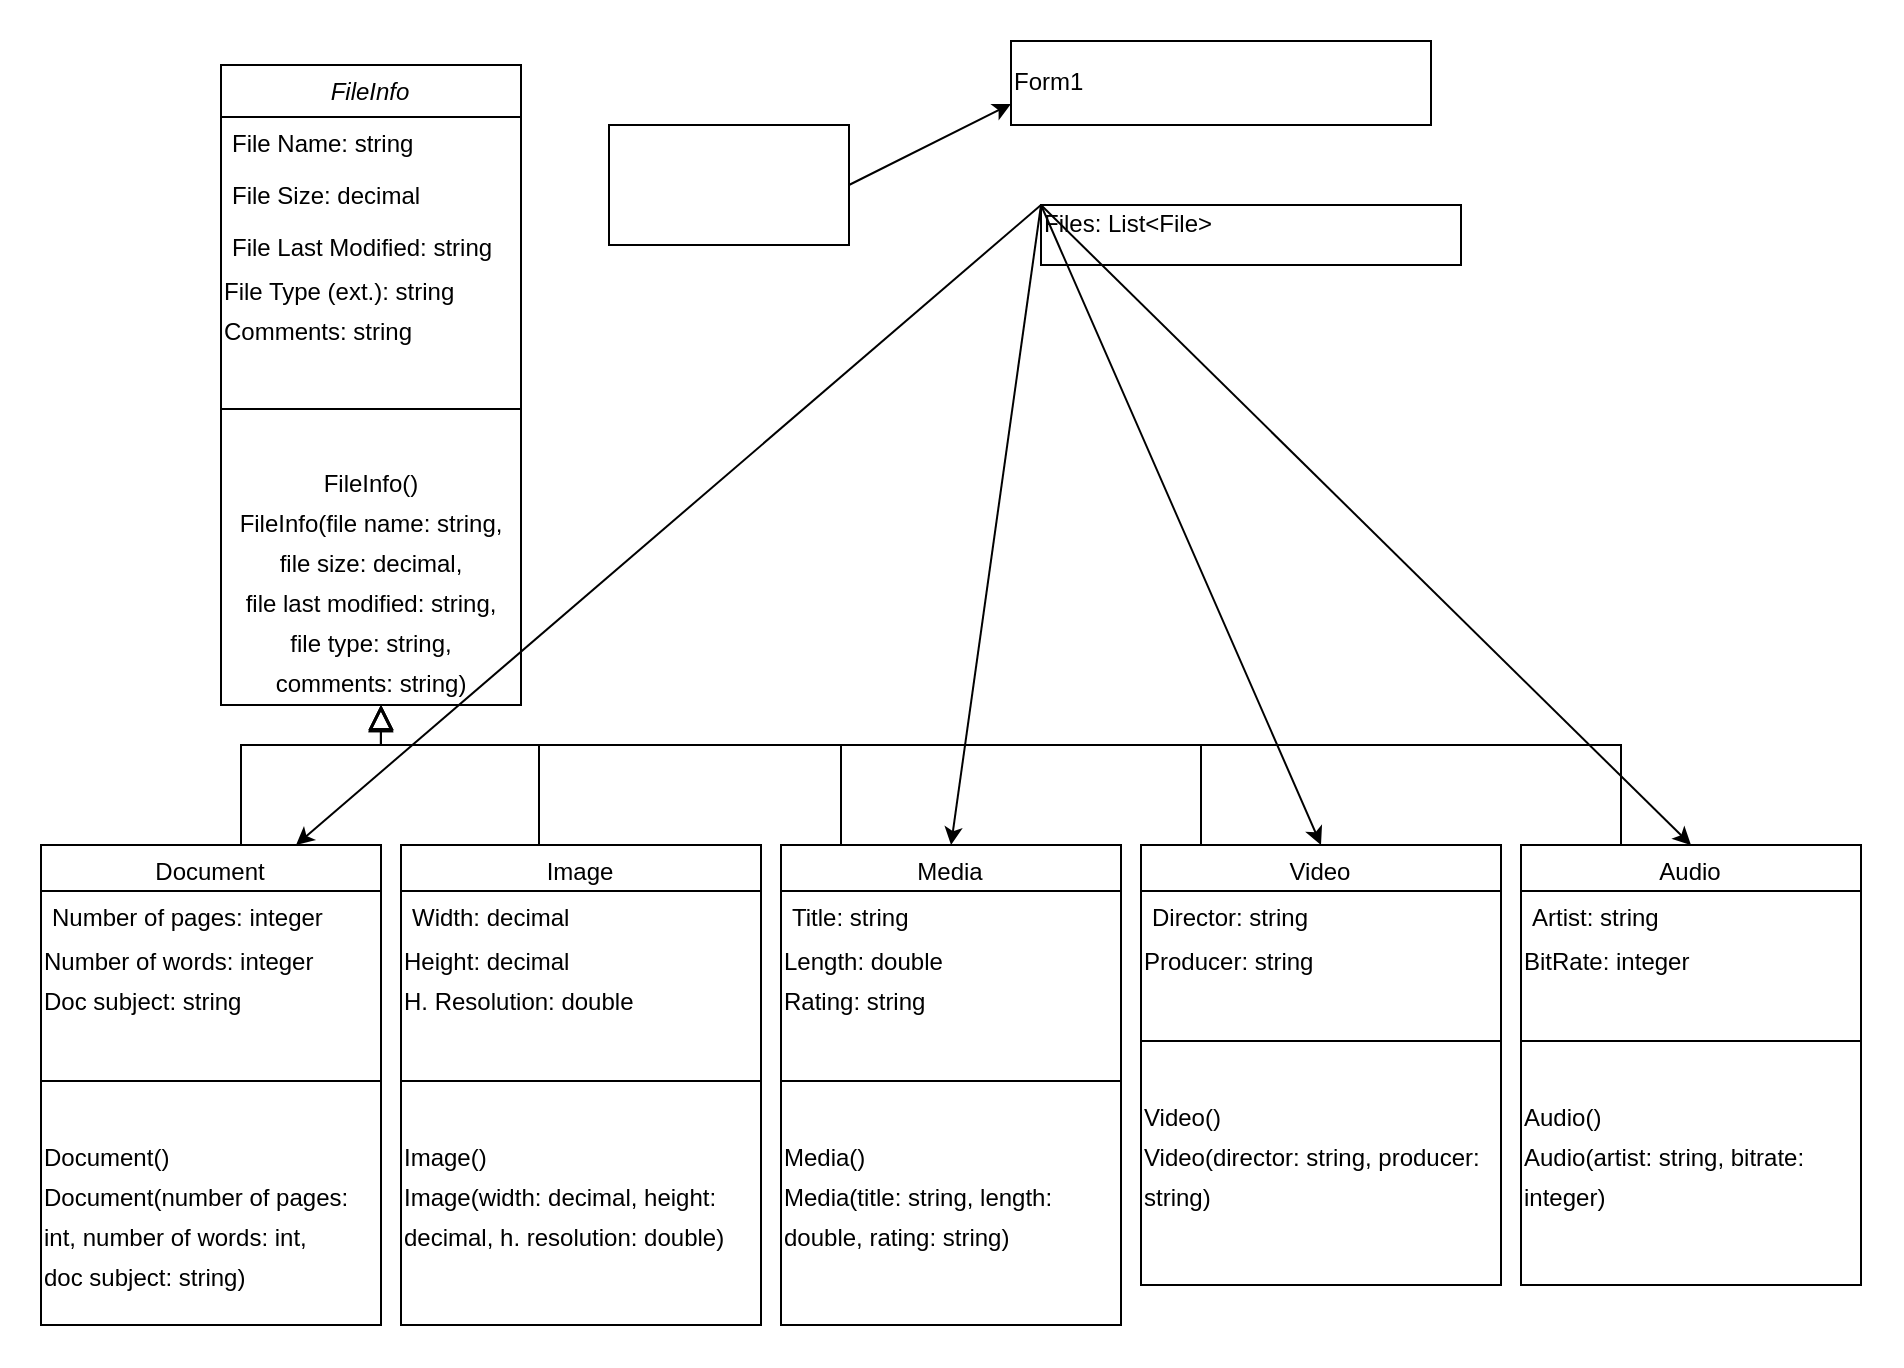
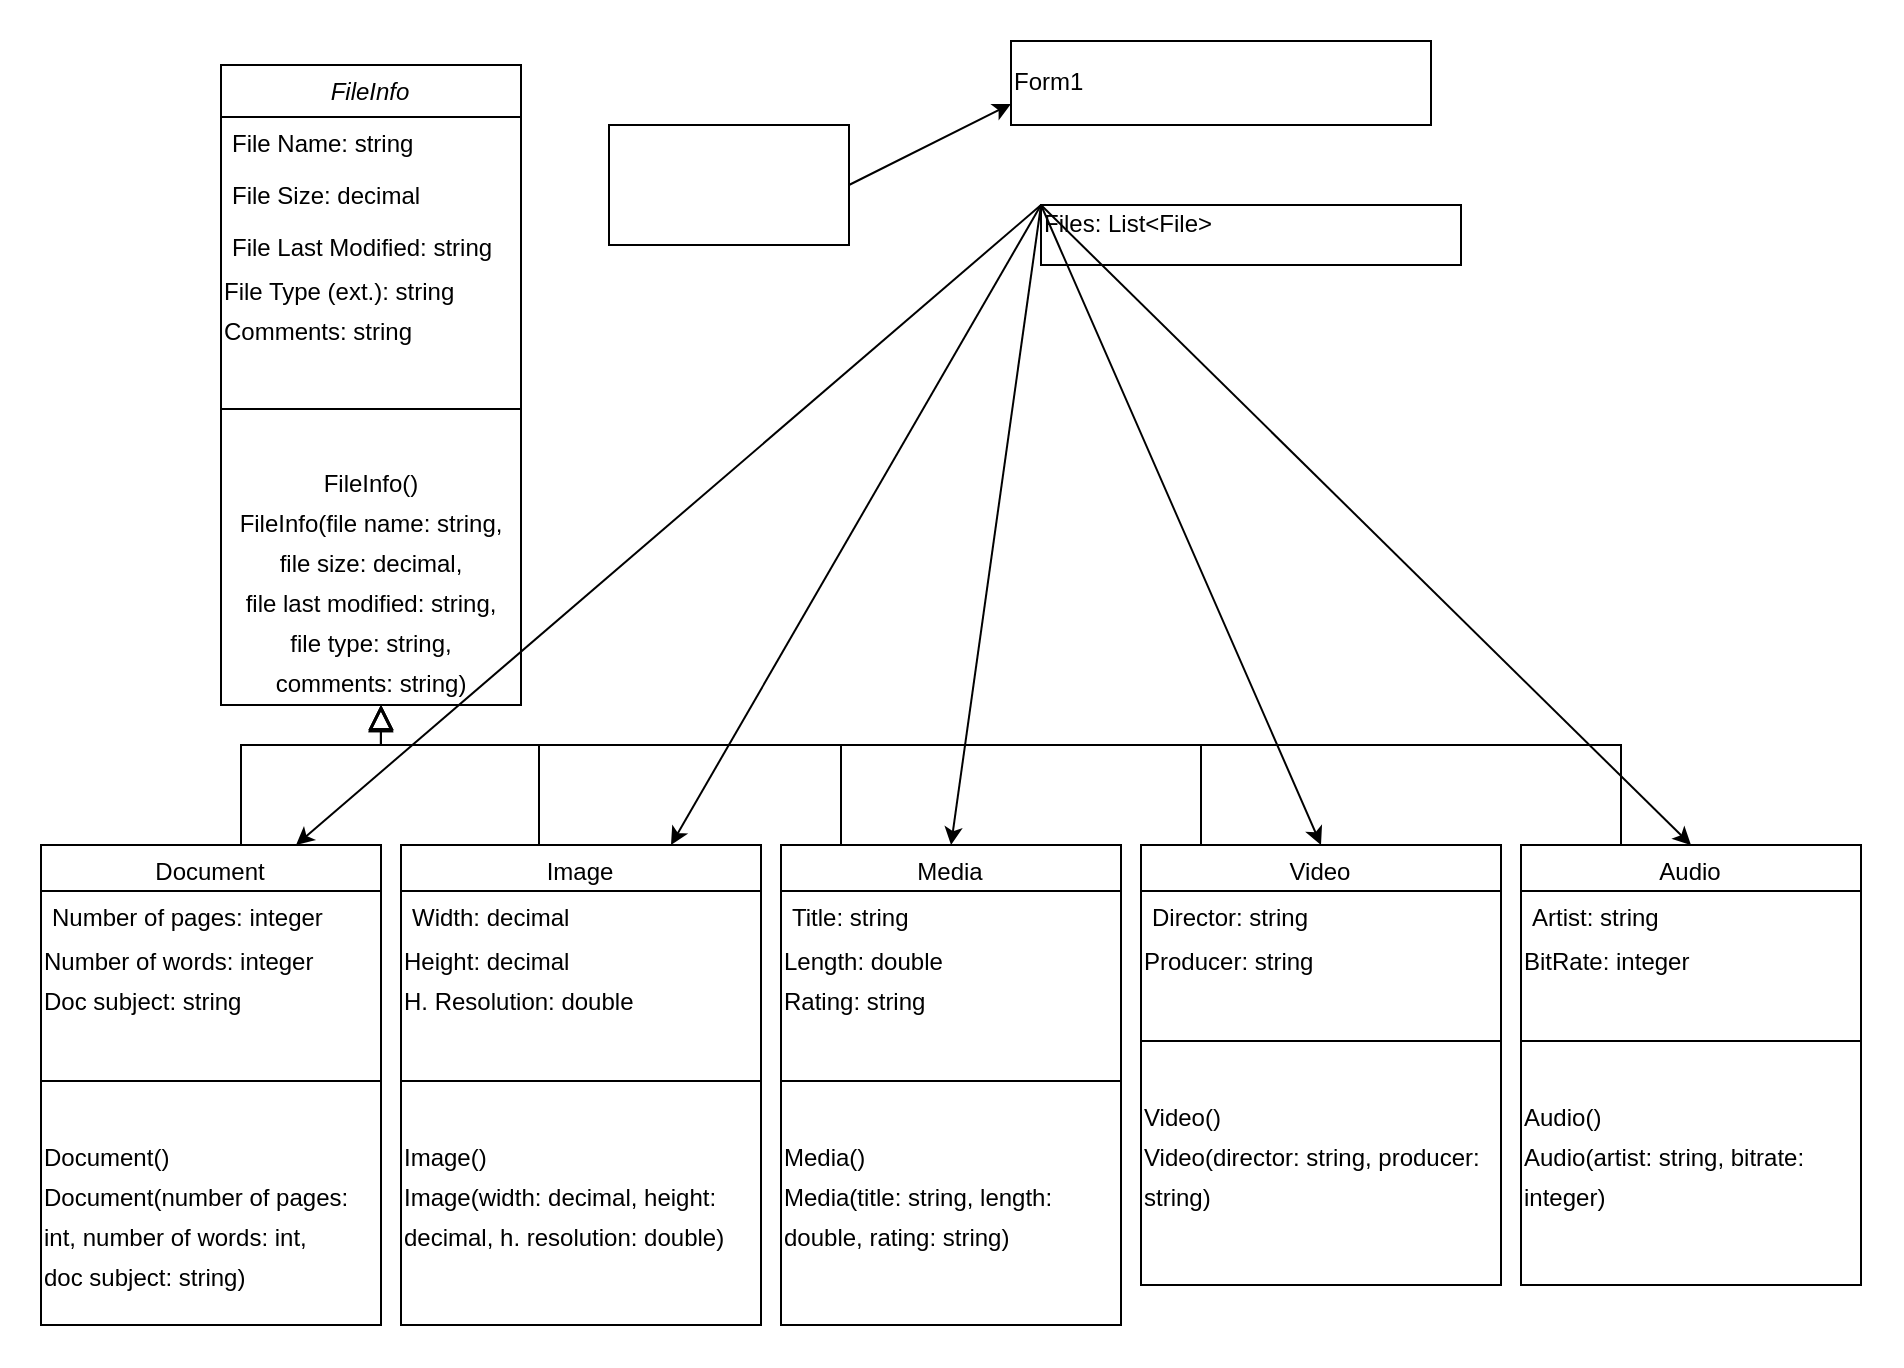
edge "Files: List<File>" -> "Image": added
